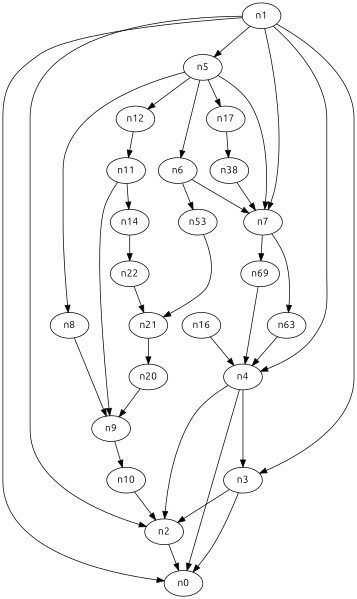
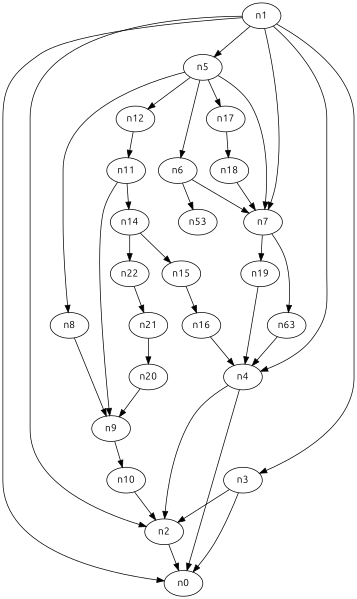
node "n38": label "n38" -> "n18"
node "n15": added
node "n69": label "n69" -> "n19"
edge "n53" -> "n21": removed
edge "n4" -> "n3": removed
